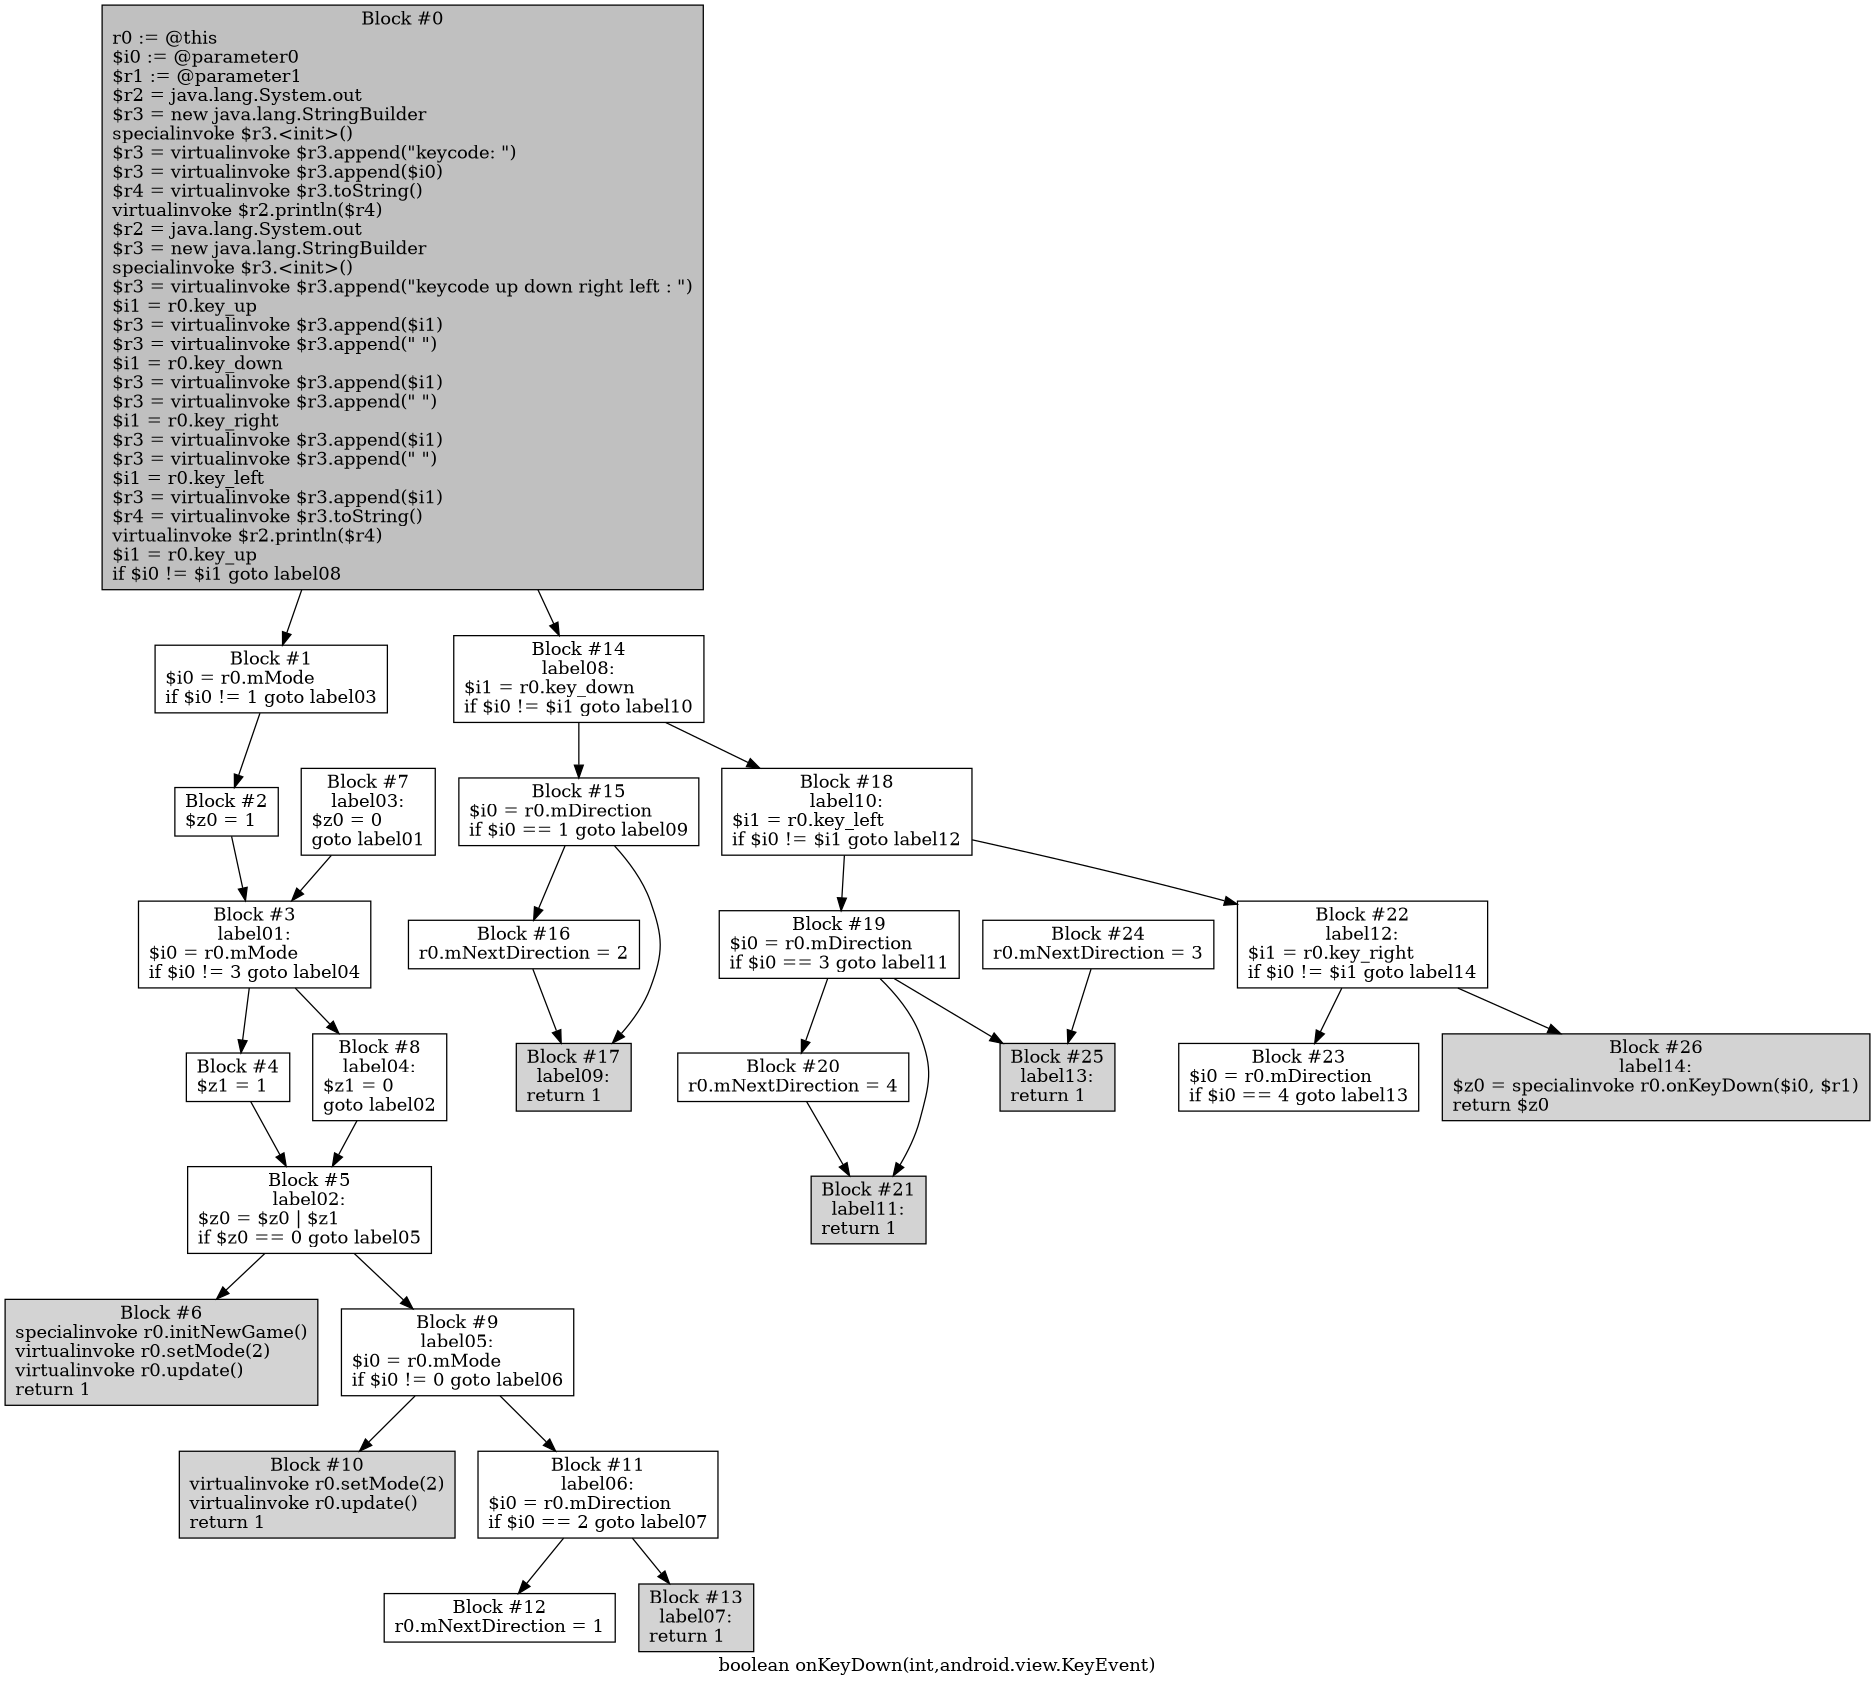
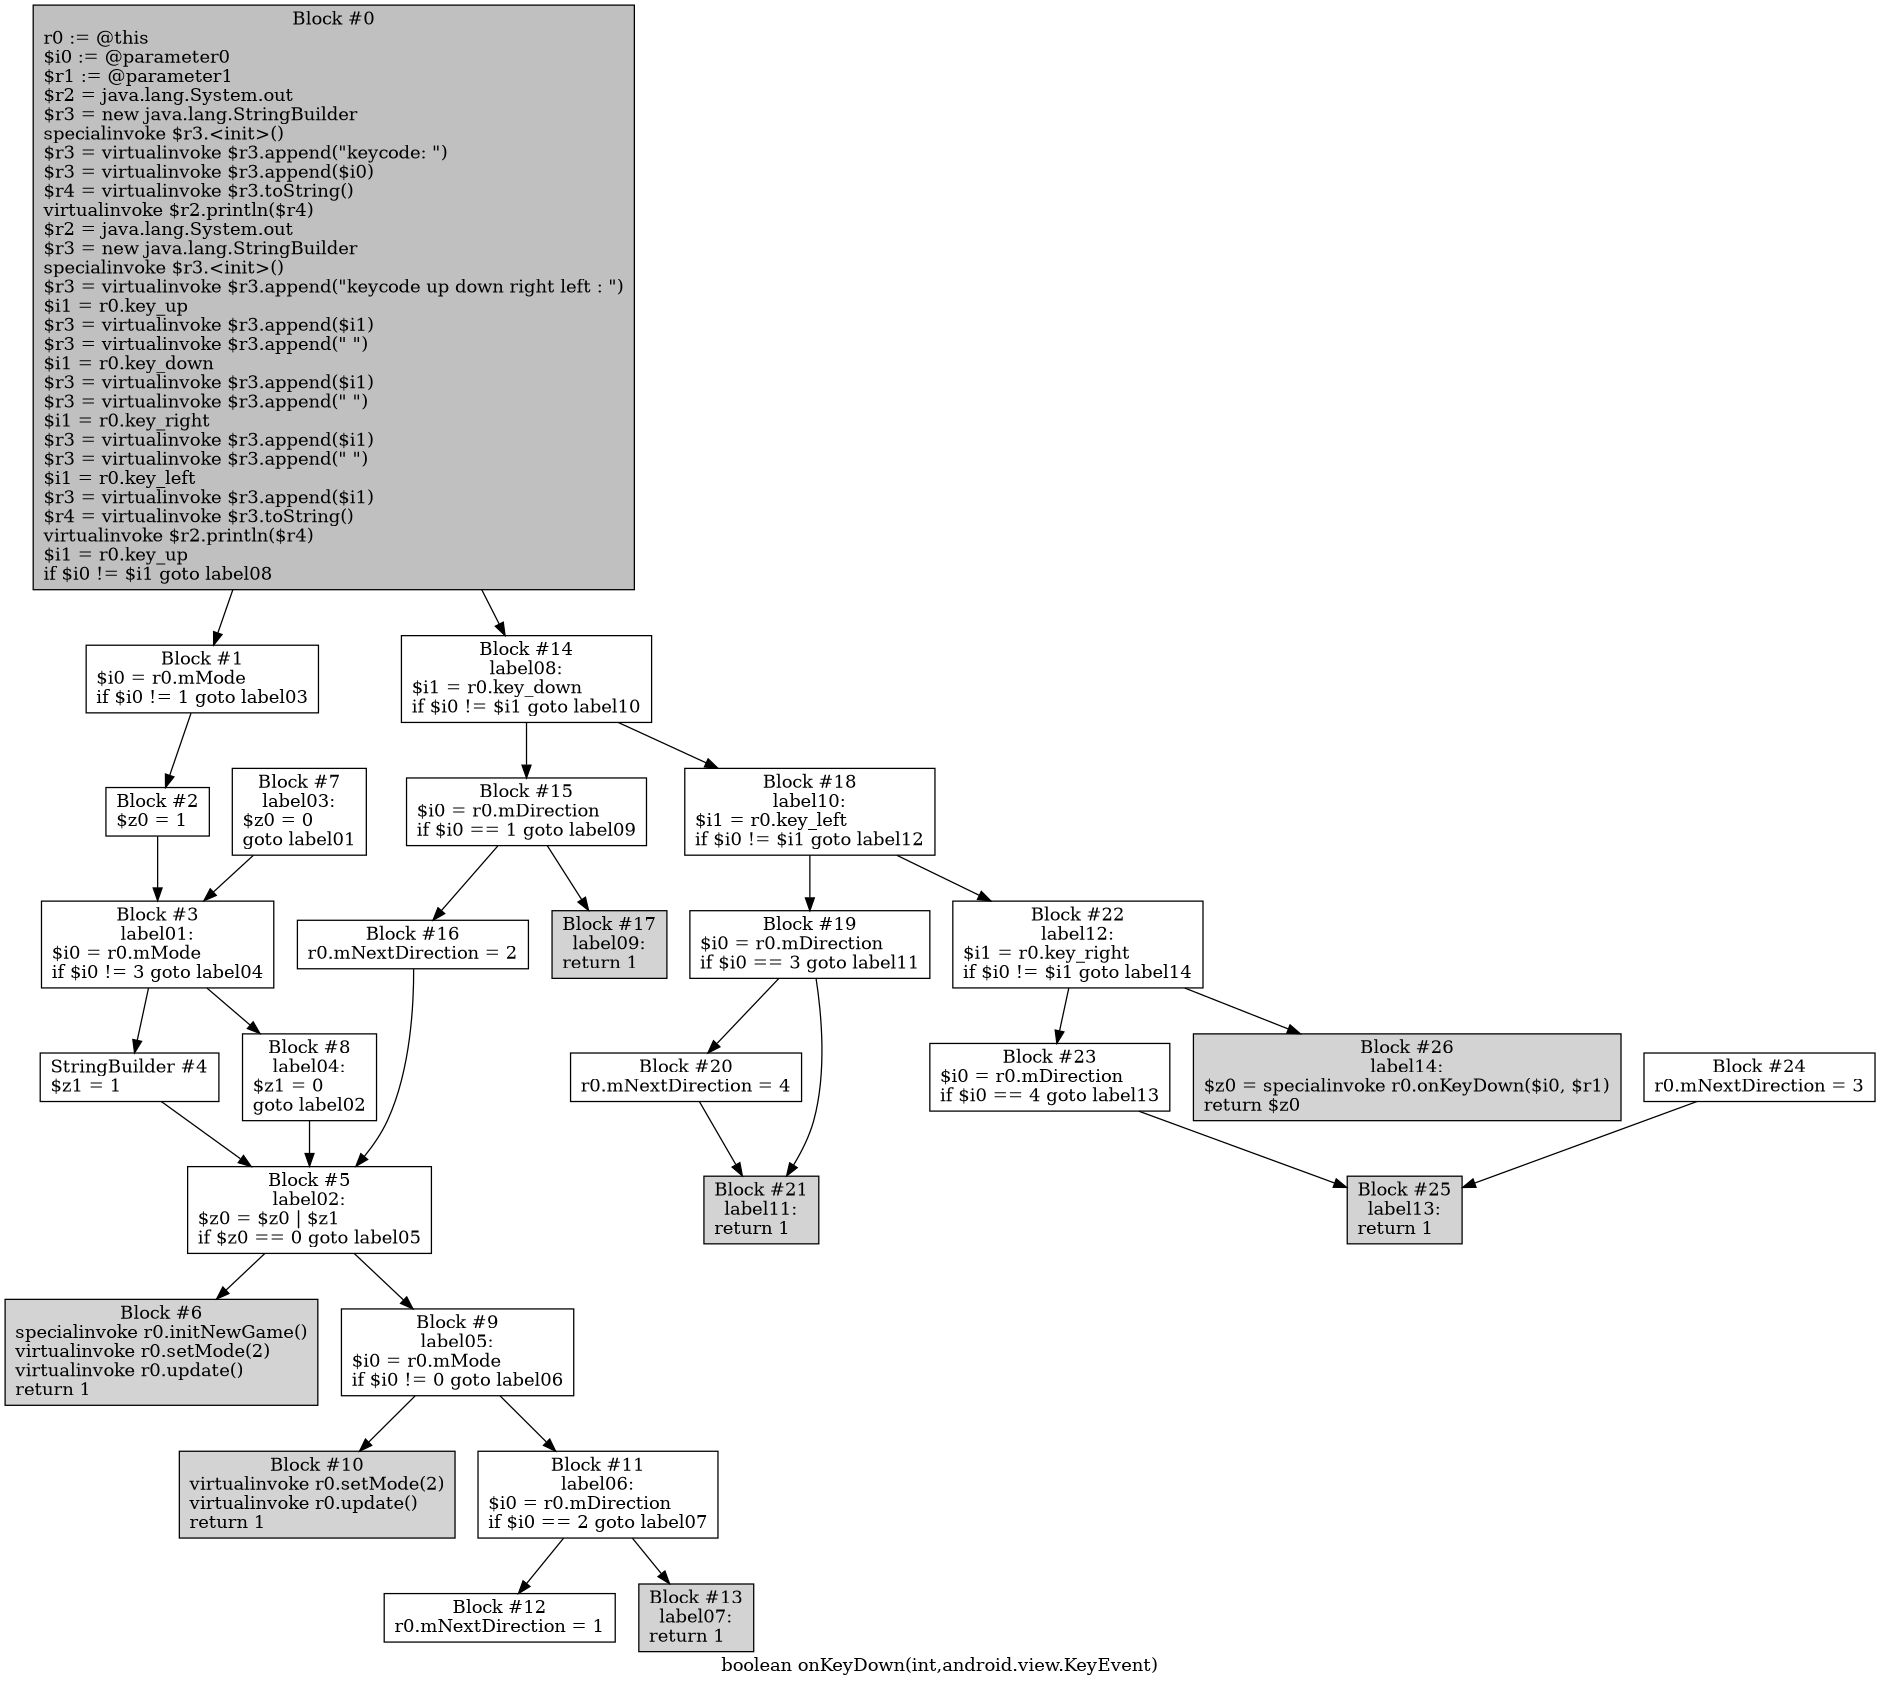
edge "Block #16 r0.mNextDirection = 2" -> "Block #17 label09: return 1": now "Block #16 r0.mNextDirection = 2" -> "Block #5 label02: $z0 = $z0 | $z1 if $z0 == 0 goto label05"
edge "Block #19 $i0 = r0.mDirection if $i0 == 3 goto label11" -> "Block #25 label13: return 1": now "Block #23 $i0 = r0.mDirection if $i0 == 4 goto label13" -> "Block #25 label13: return 1"
node "Block #4 $z1 = 1": label "Block #4 $z1 = 1" -> "StringBuilder #4 $z1 = 1"
